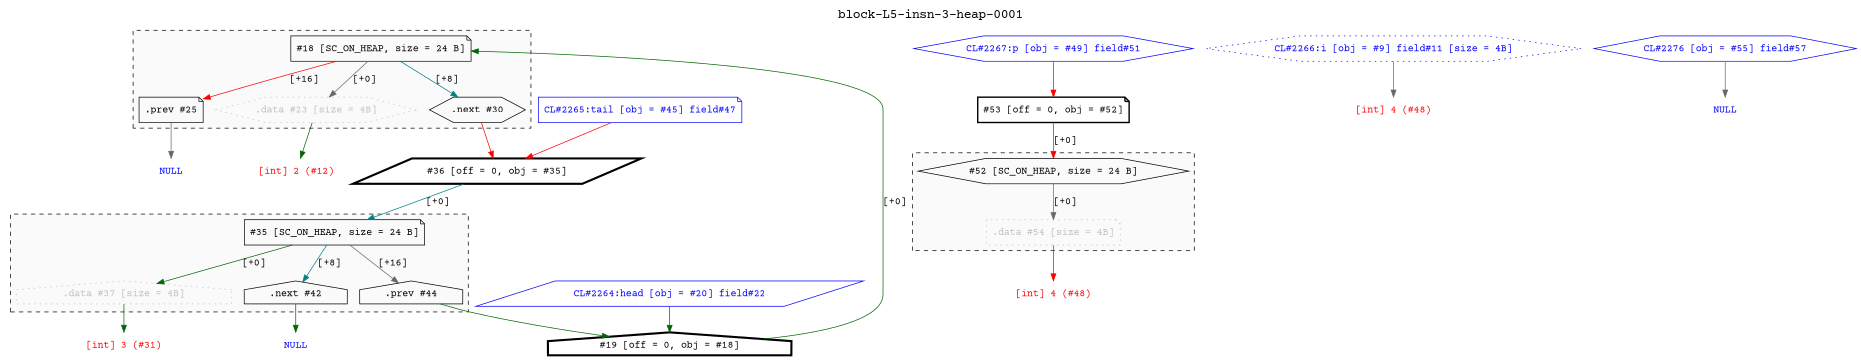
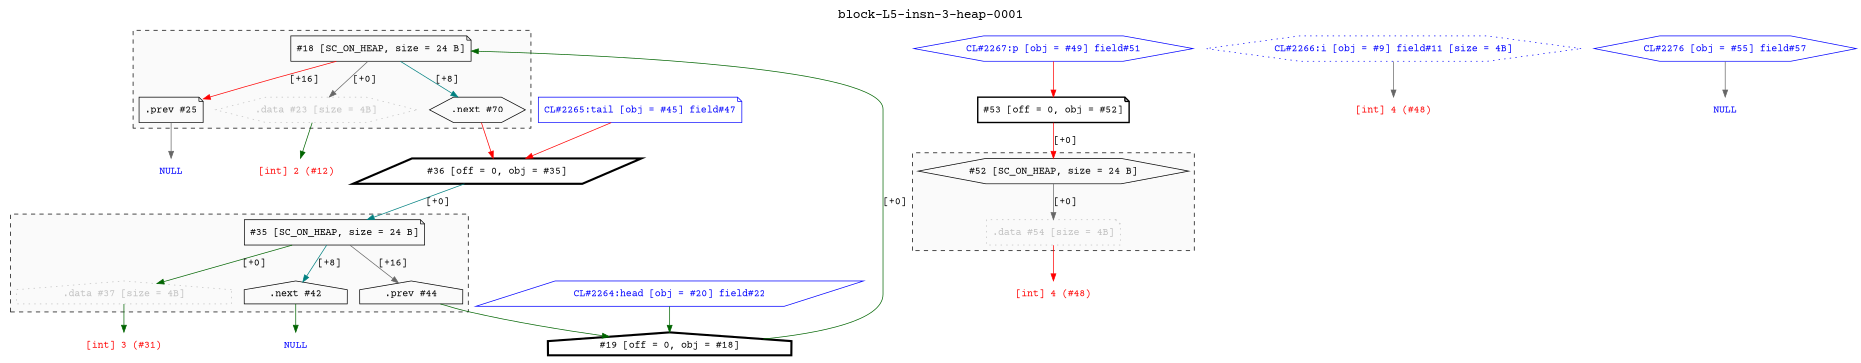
node ".next #30": label ".next #30" -> ".next #70"
